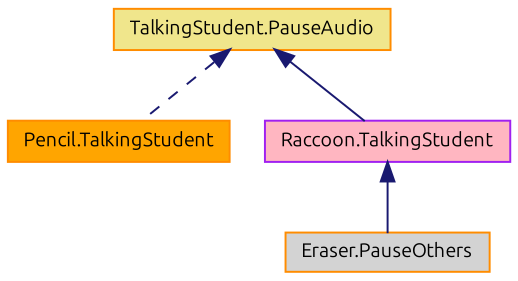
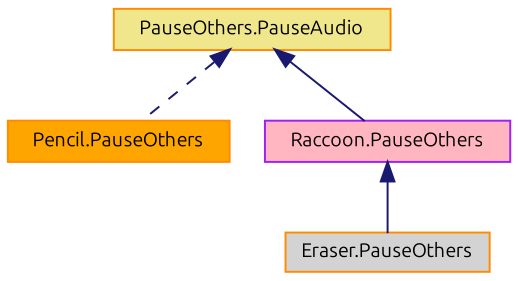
node "TalkingStudent.PauseAudio": label "TalkingStudent.PauseAudio" -> "PauseOthers.PauseAudio"
node "Pencil.TalkingStudent": label "Pencil.TalkingStudent" -> "Pencil.PauseOthers"
node "Raccoon.TalkingStudent": label "Raccoon.TalkingStudent" -> "Raccoon.PauseOthers"
